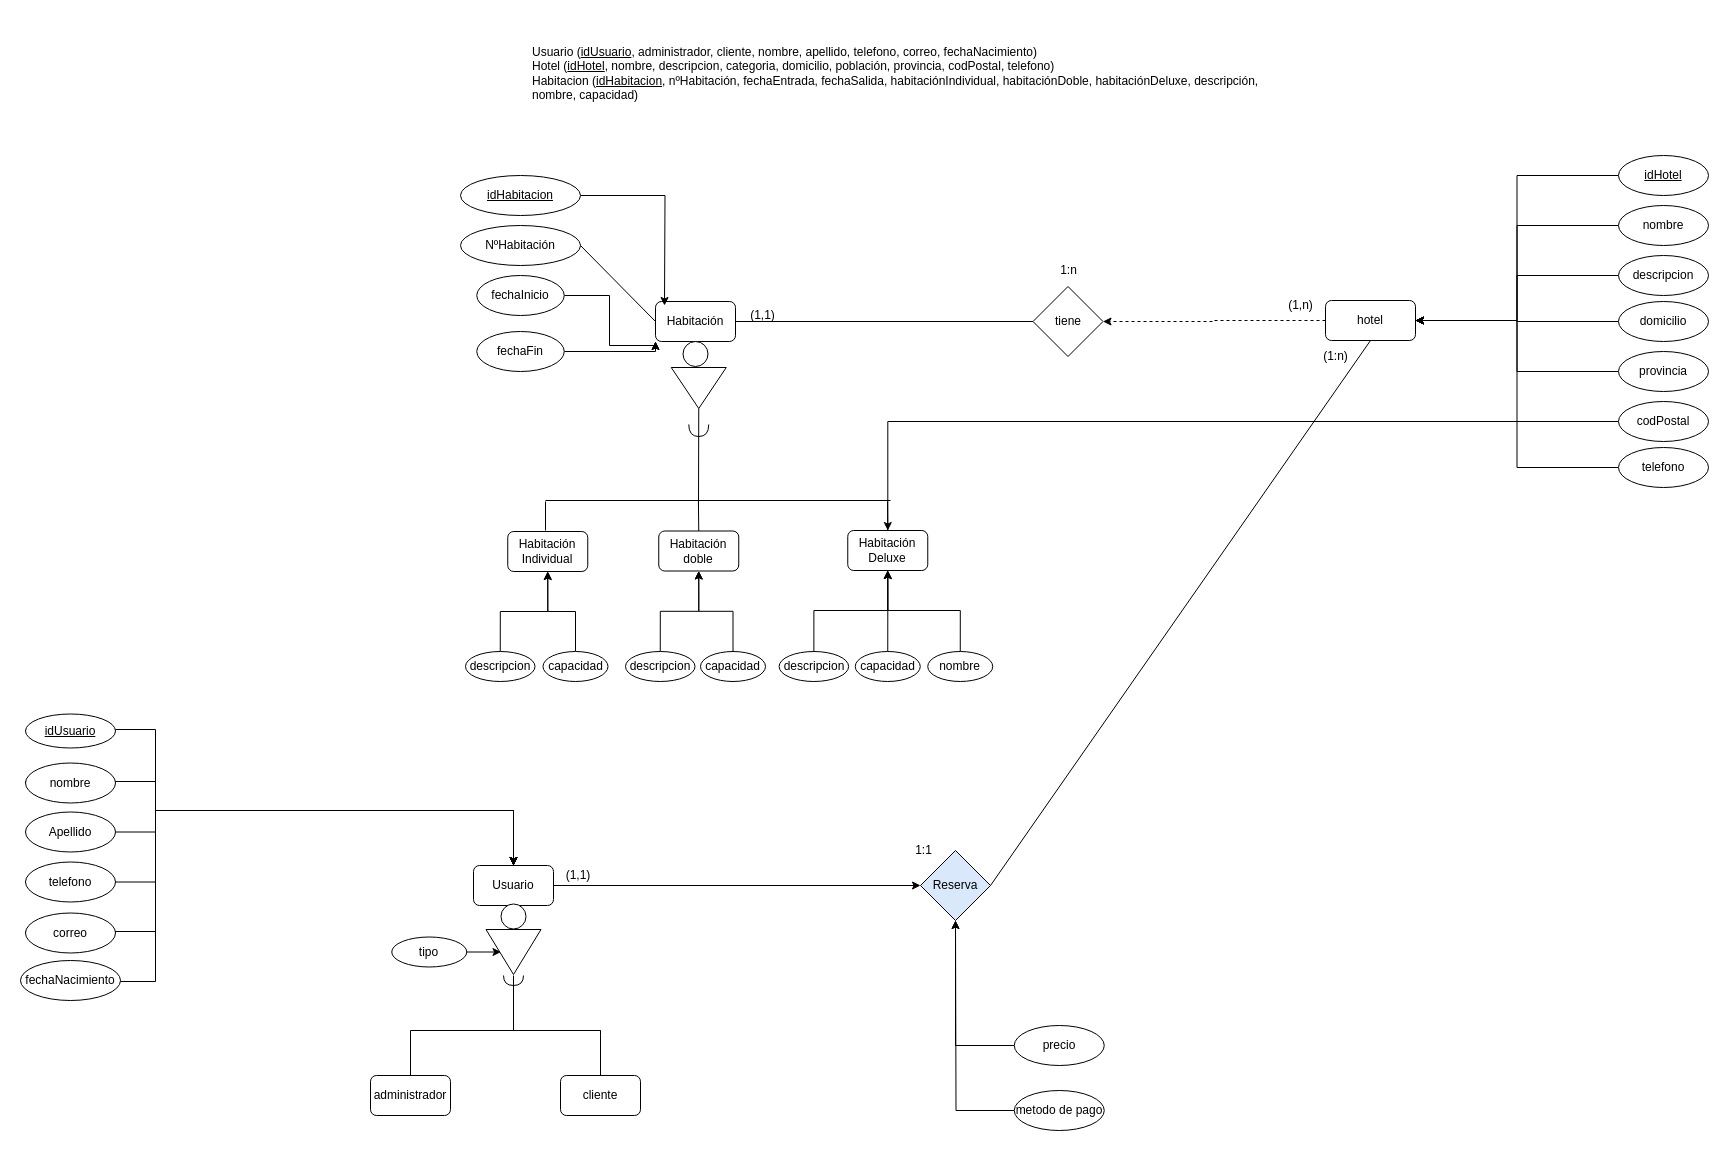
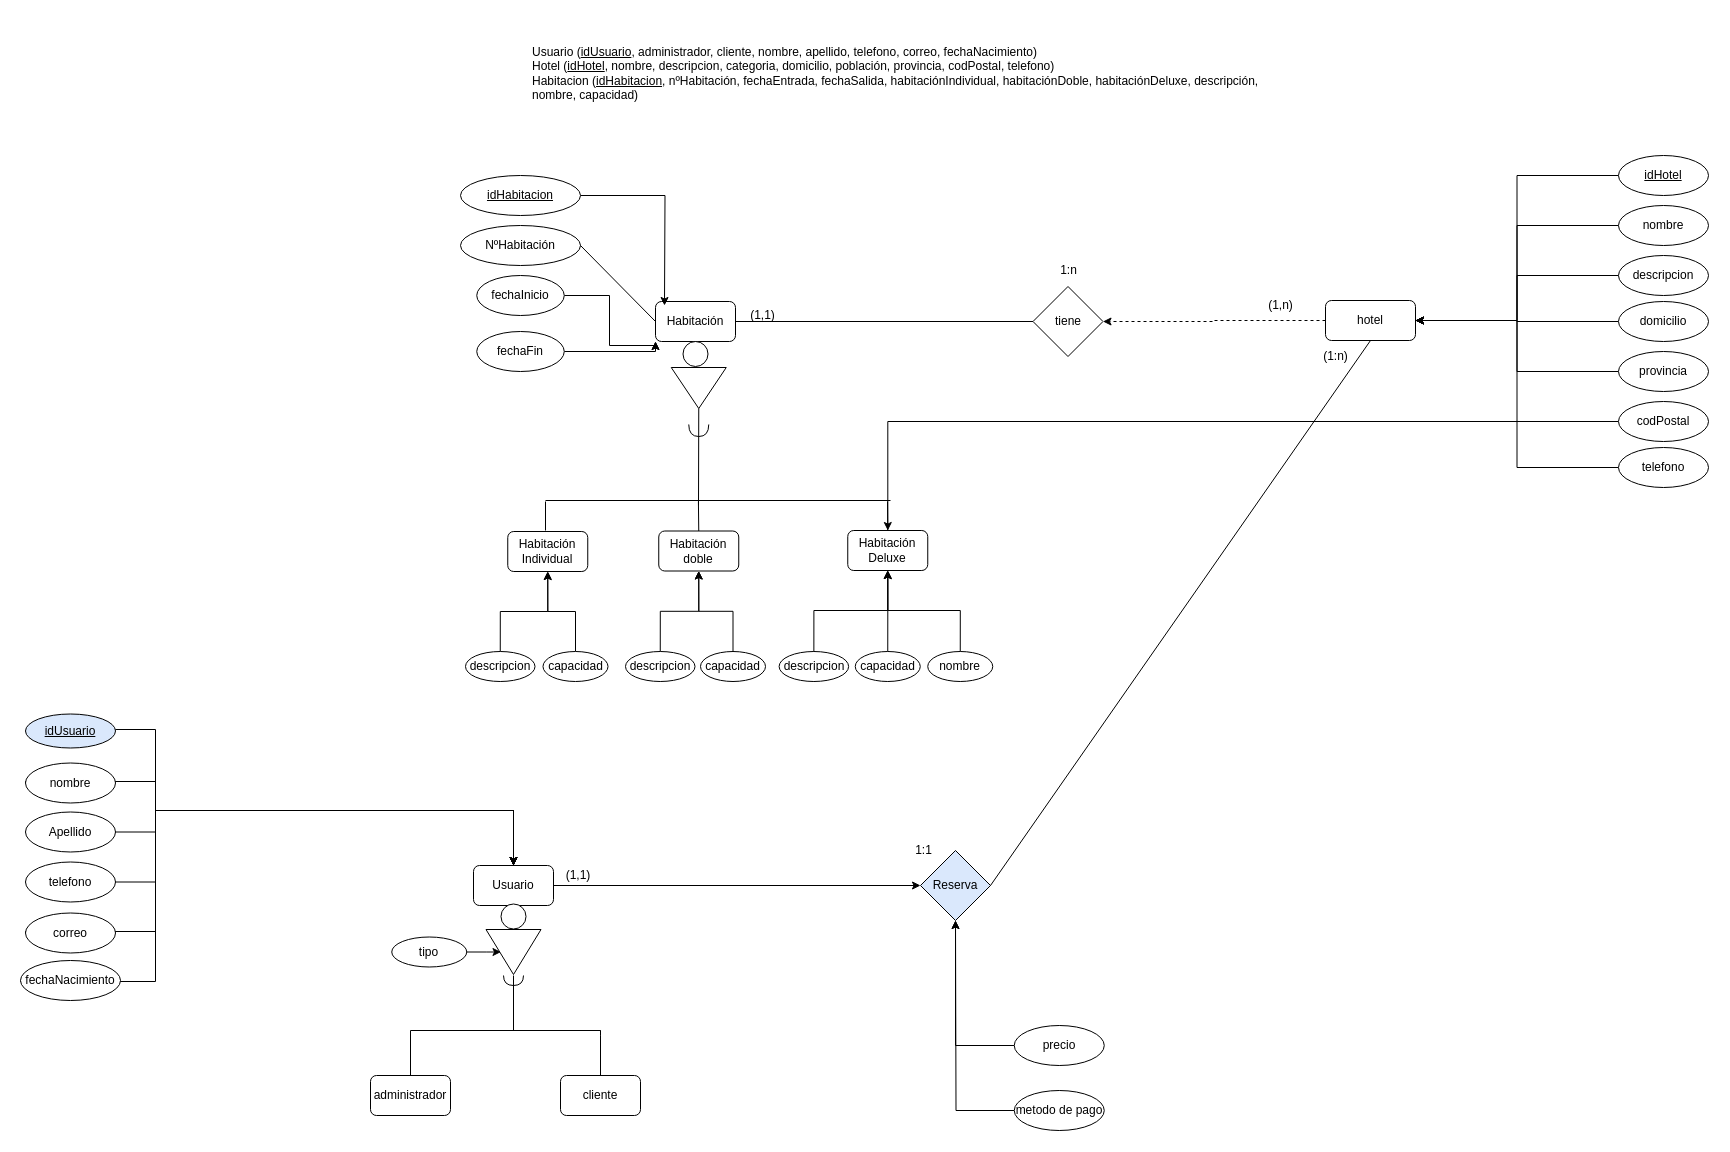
node "(1,n)": moved (1301, 306) -> (1281, 306)
node "idUsuario": fillcolor #ffffff -> #dae8fc
